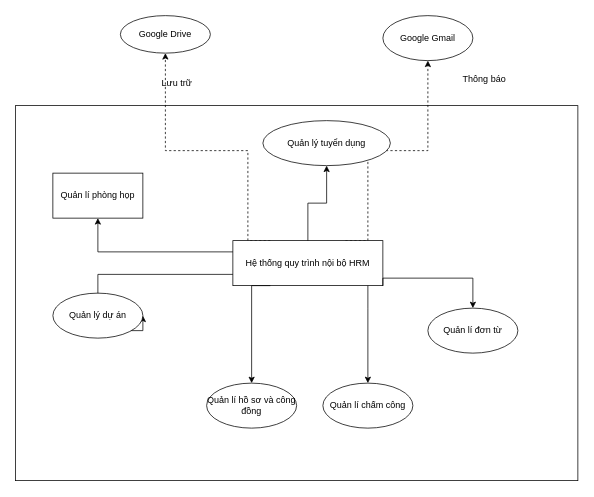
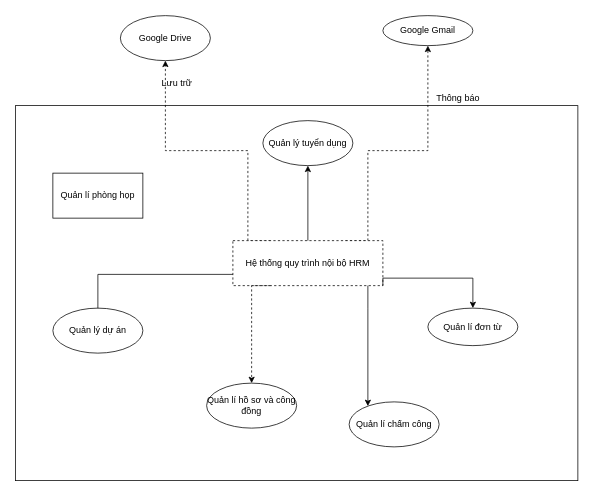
node "Google Drive": size 90x38 -> 90x45
node "Google Gmail": size 90x45 -> 90x30
node "Thông báo": moved (484, 79) -> (458, 98)
node "Quản lý tuyển dụng": size 128x45 -> 90x45
edge "Hệ thống quy trình nội bộ HRM" -> "Quản lí phòng họp": removed
node "Hệ thống quy trình nội bộ HRM": style solid -> dashed
node "Quản lý dự án": moved (98, 315) -> (98, 330)
edge "Hệ thống quy trình nội bộ HRM" -> "Quản lí hồ sơ và công đồng": style solid -> dashed
node "Quản lí đơn từ": size 90x45 -> 90x38
node "Quản lí chấm công": moved (368, 405) -> (394, 424)
